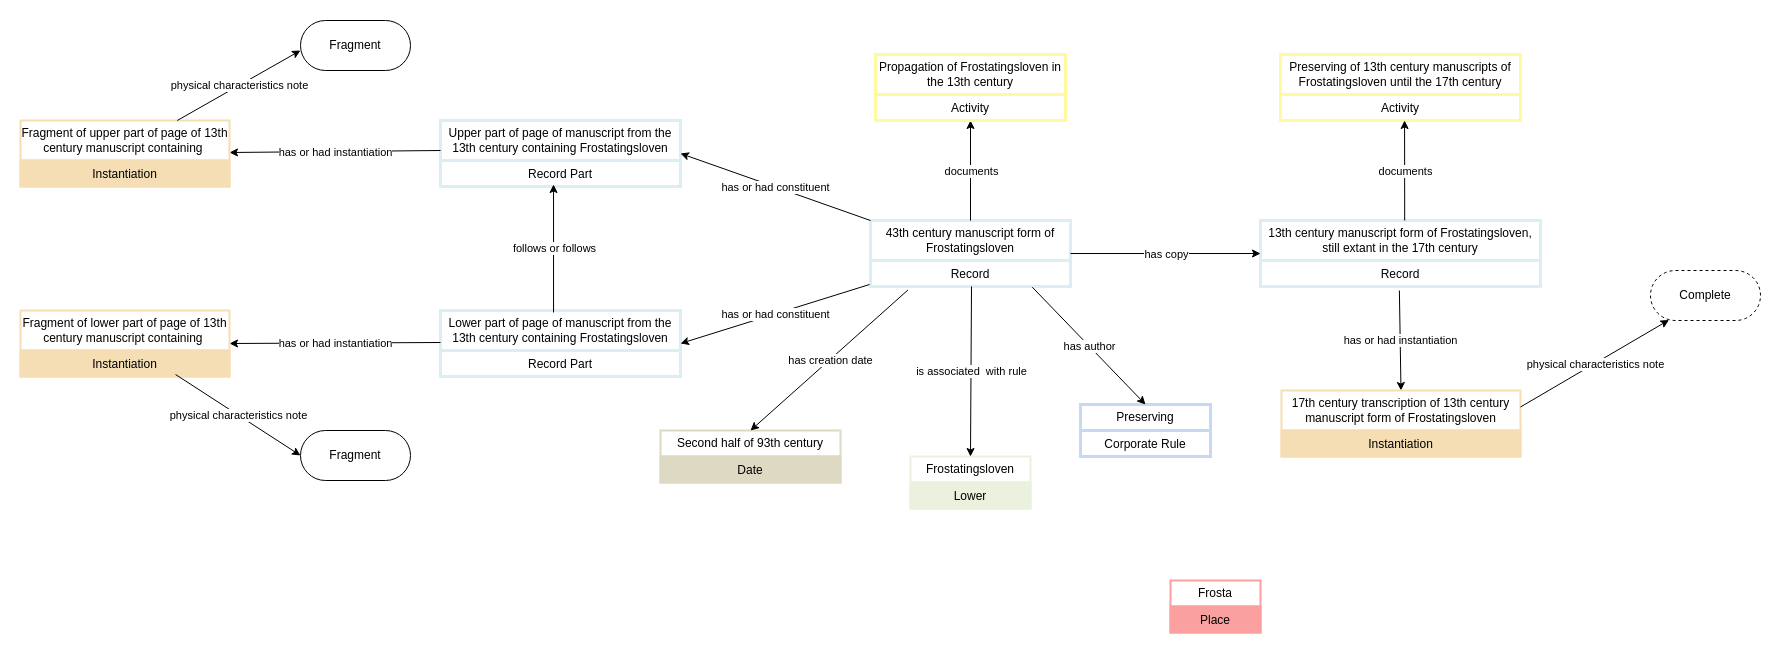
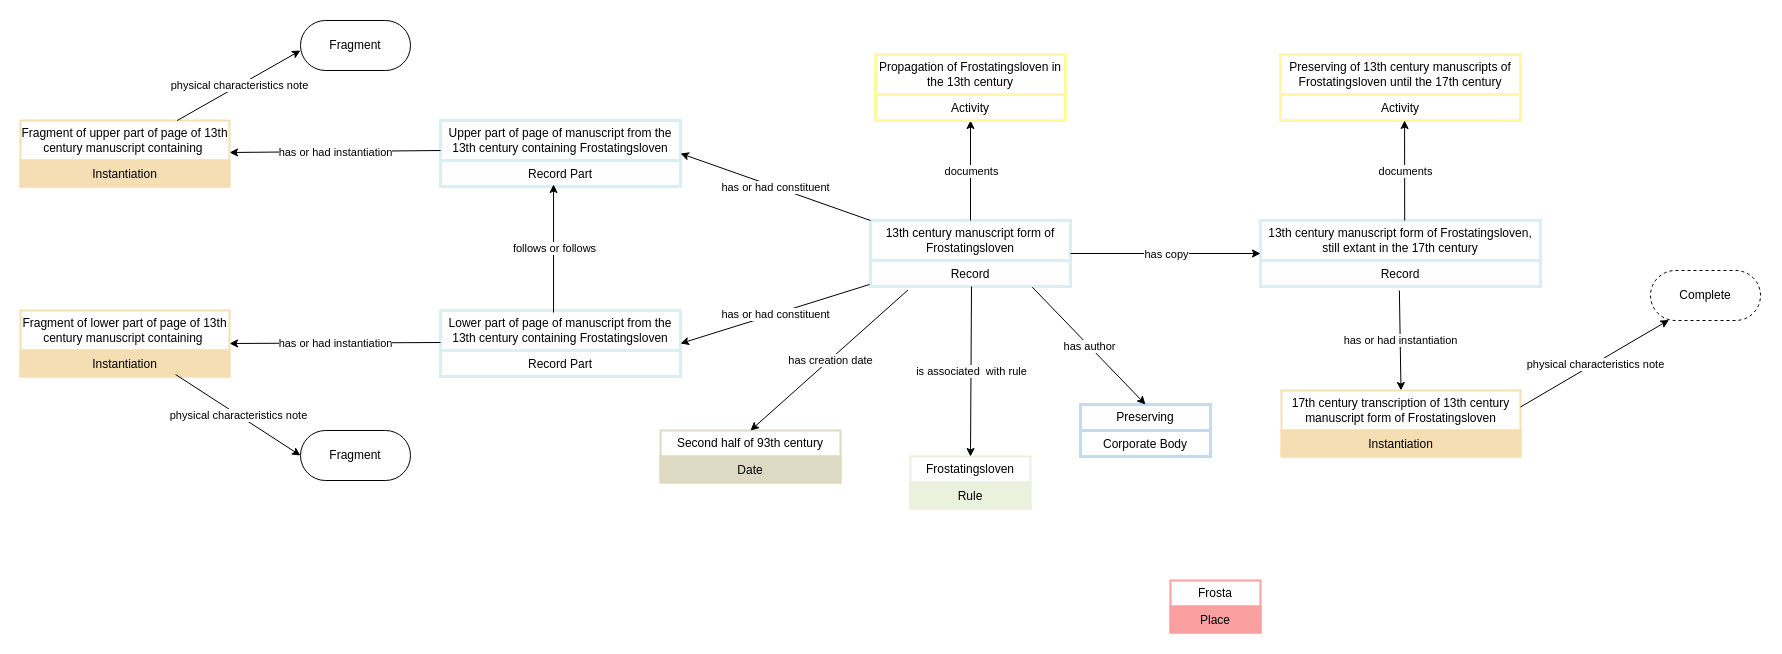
node "43th century manuscript form of Frostatingsloven": label "43th century manuscript form of Frostatingsloven" -> "13th century manuscript form of Frostatingsloven"
node "Corporate Rule": label "Corporate Rule" -> "Corporate Body"
node "Lower": label "Lower" -> "Rule"
